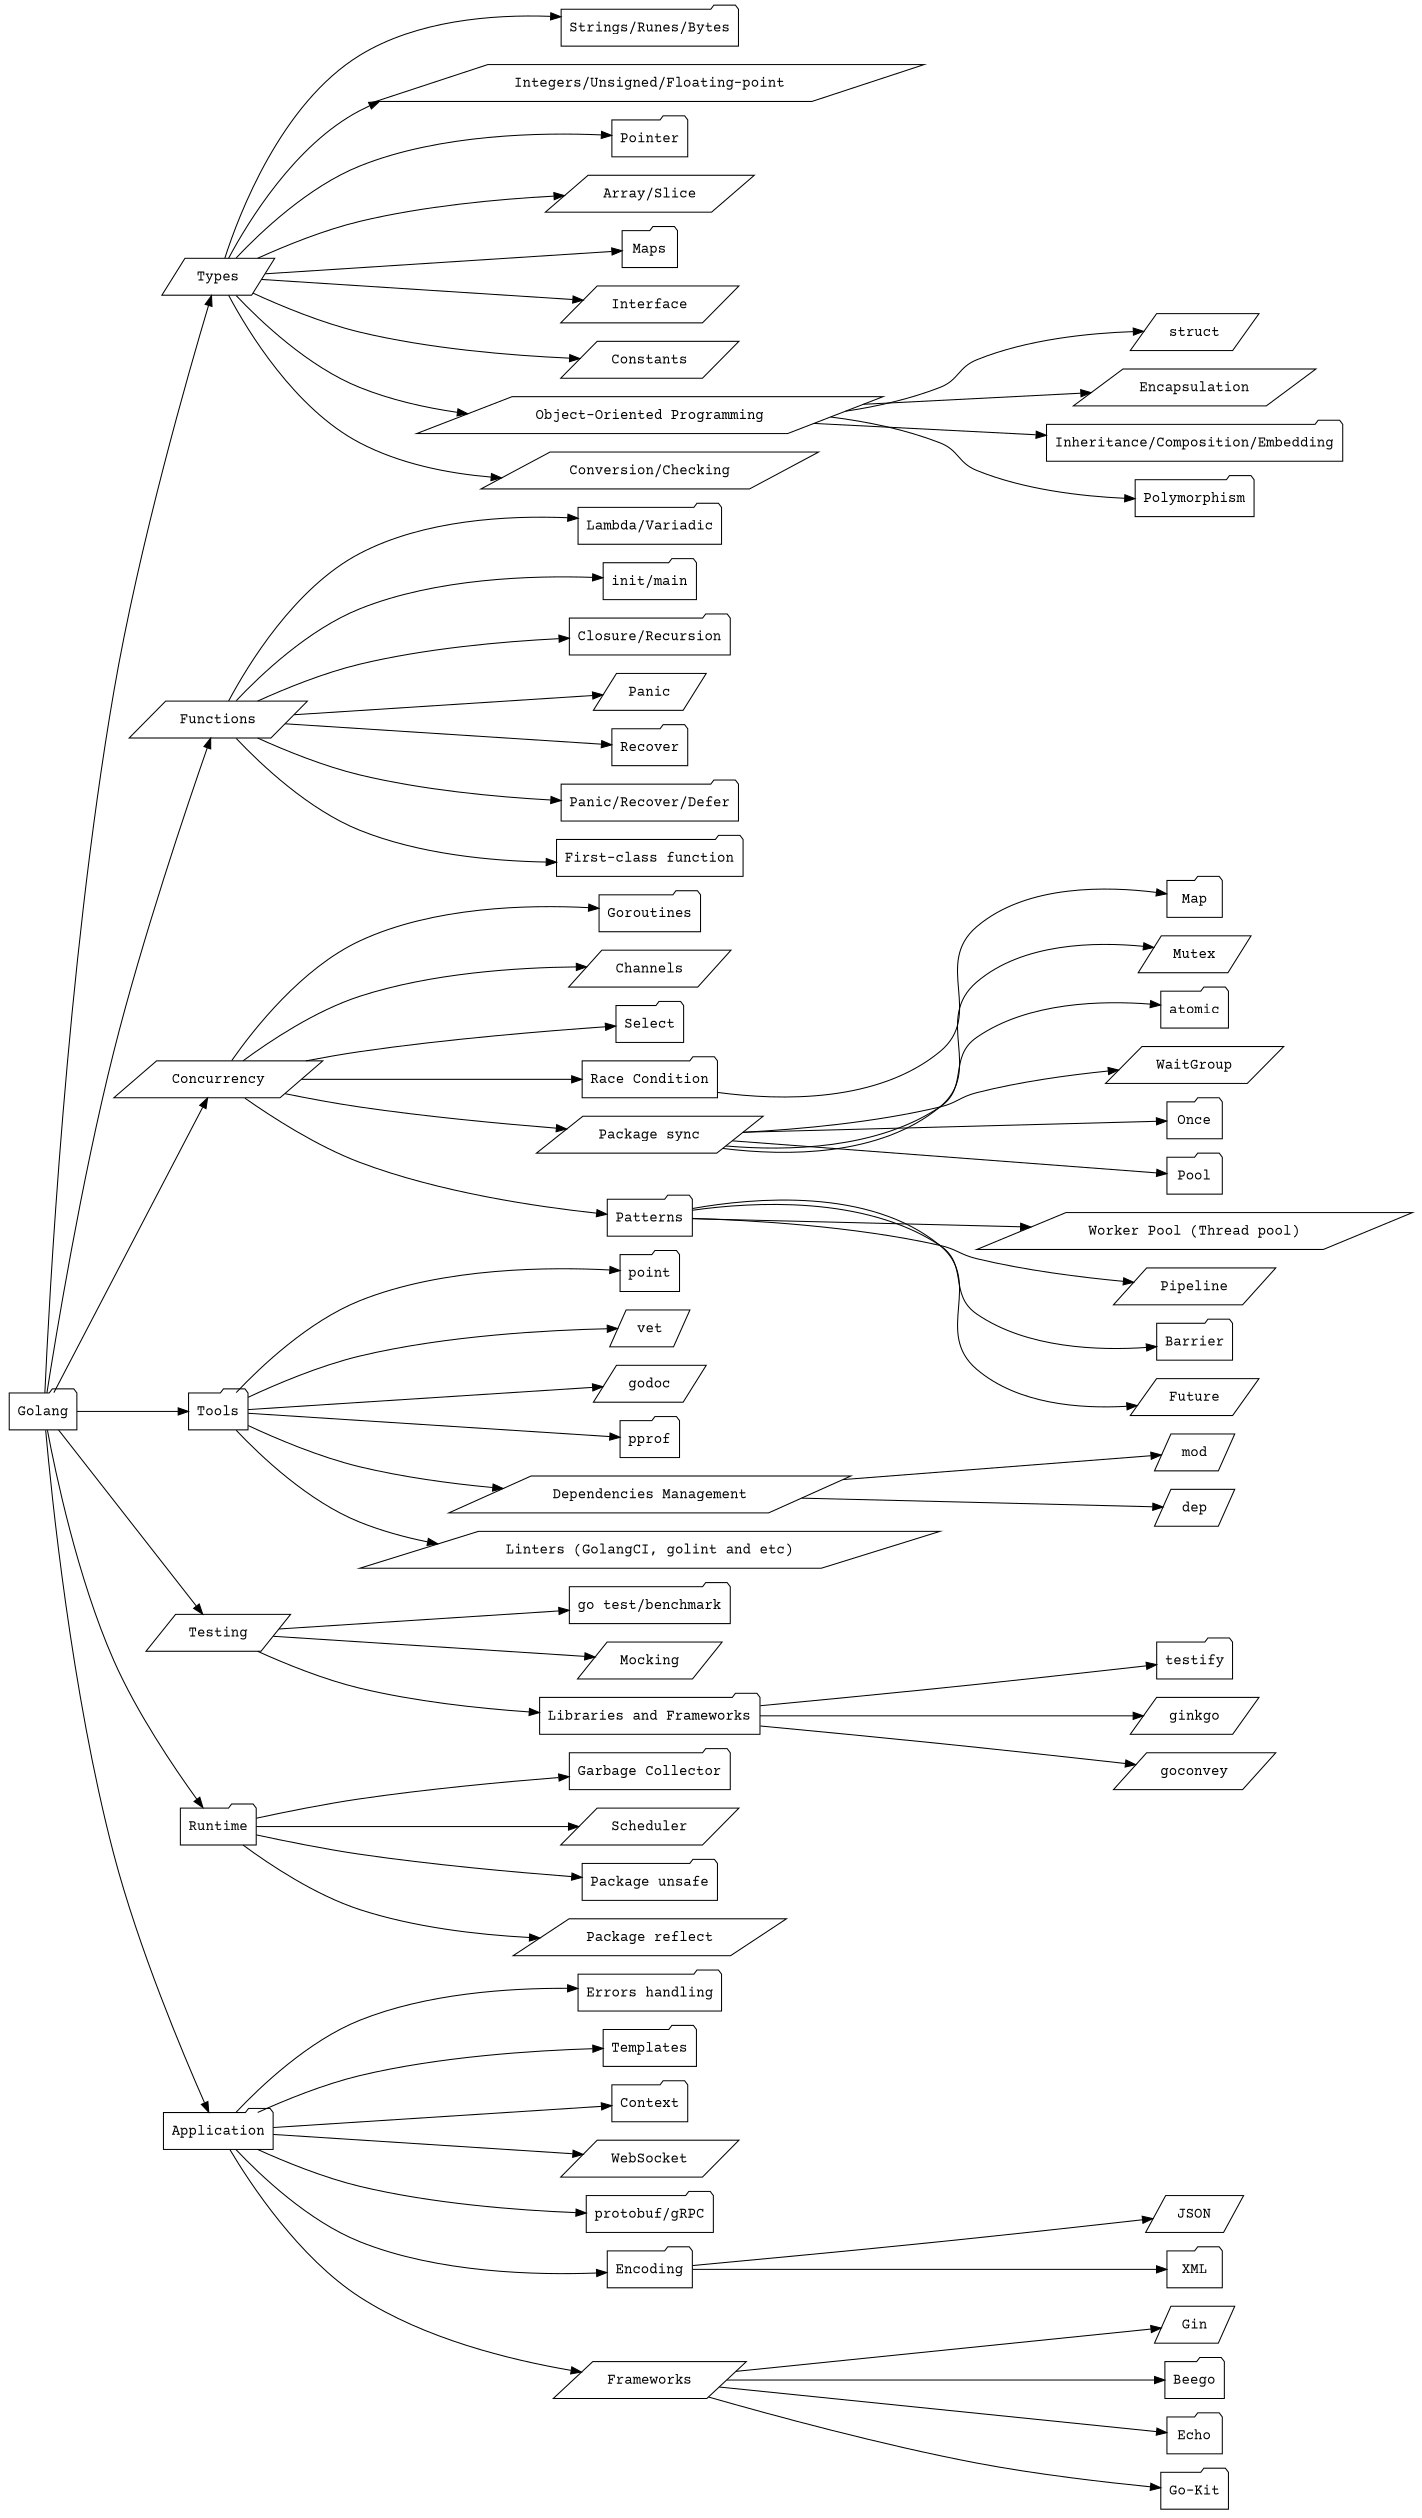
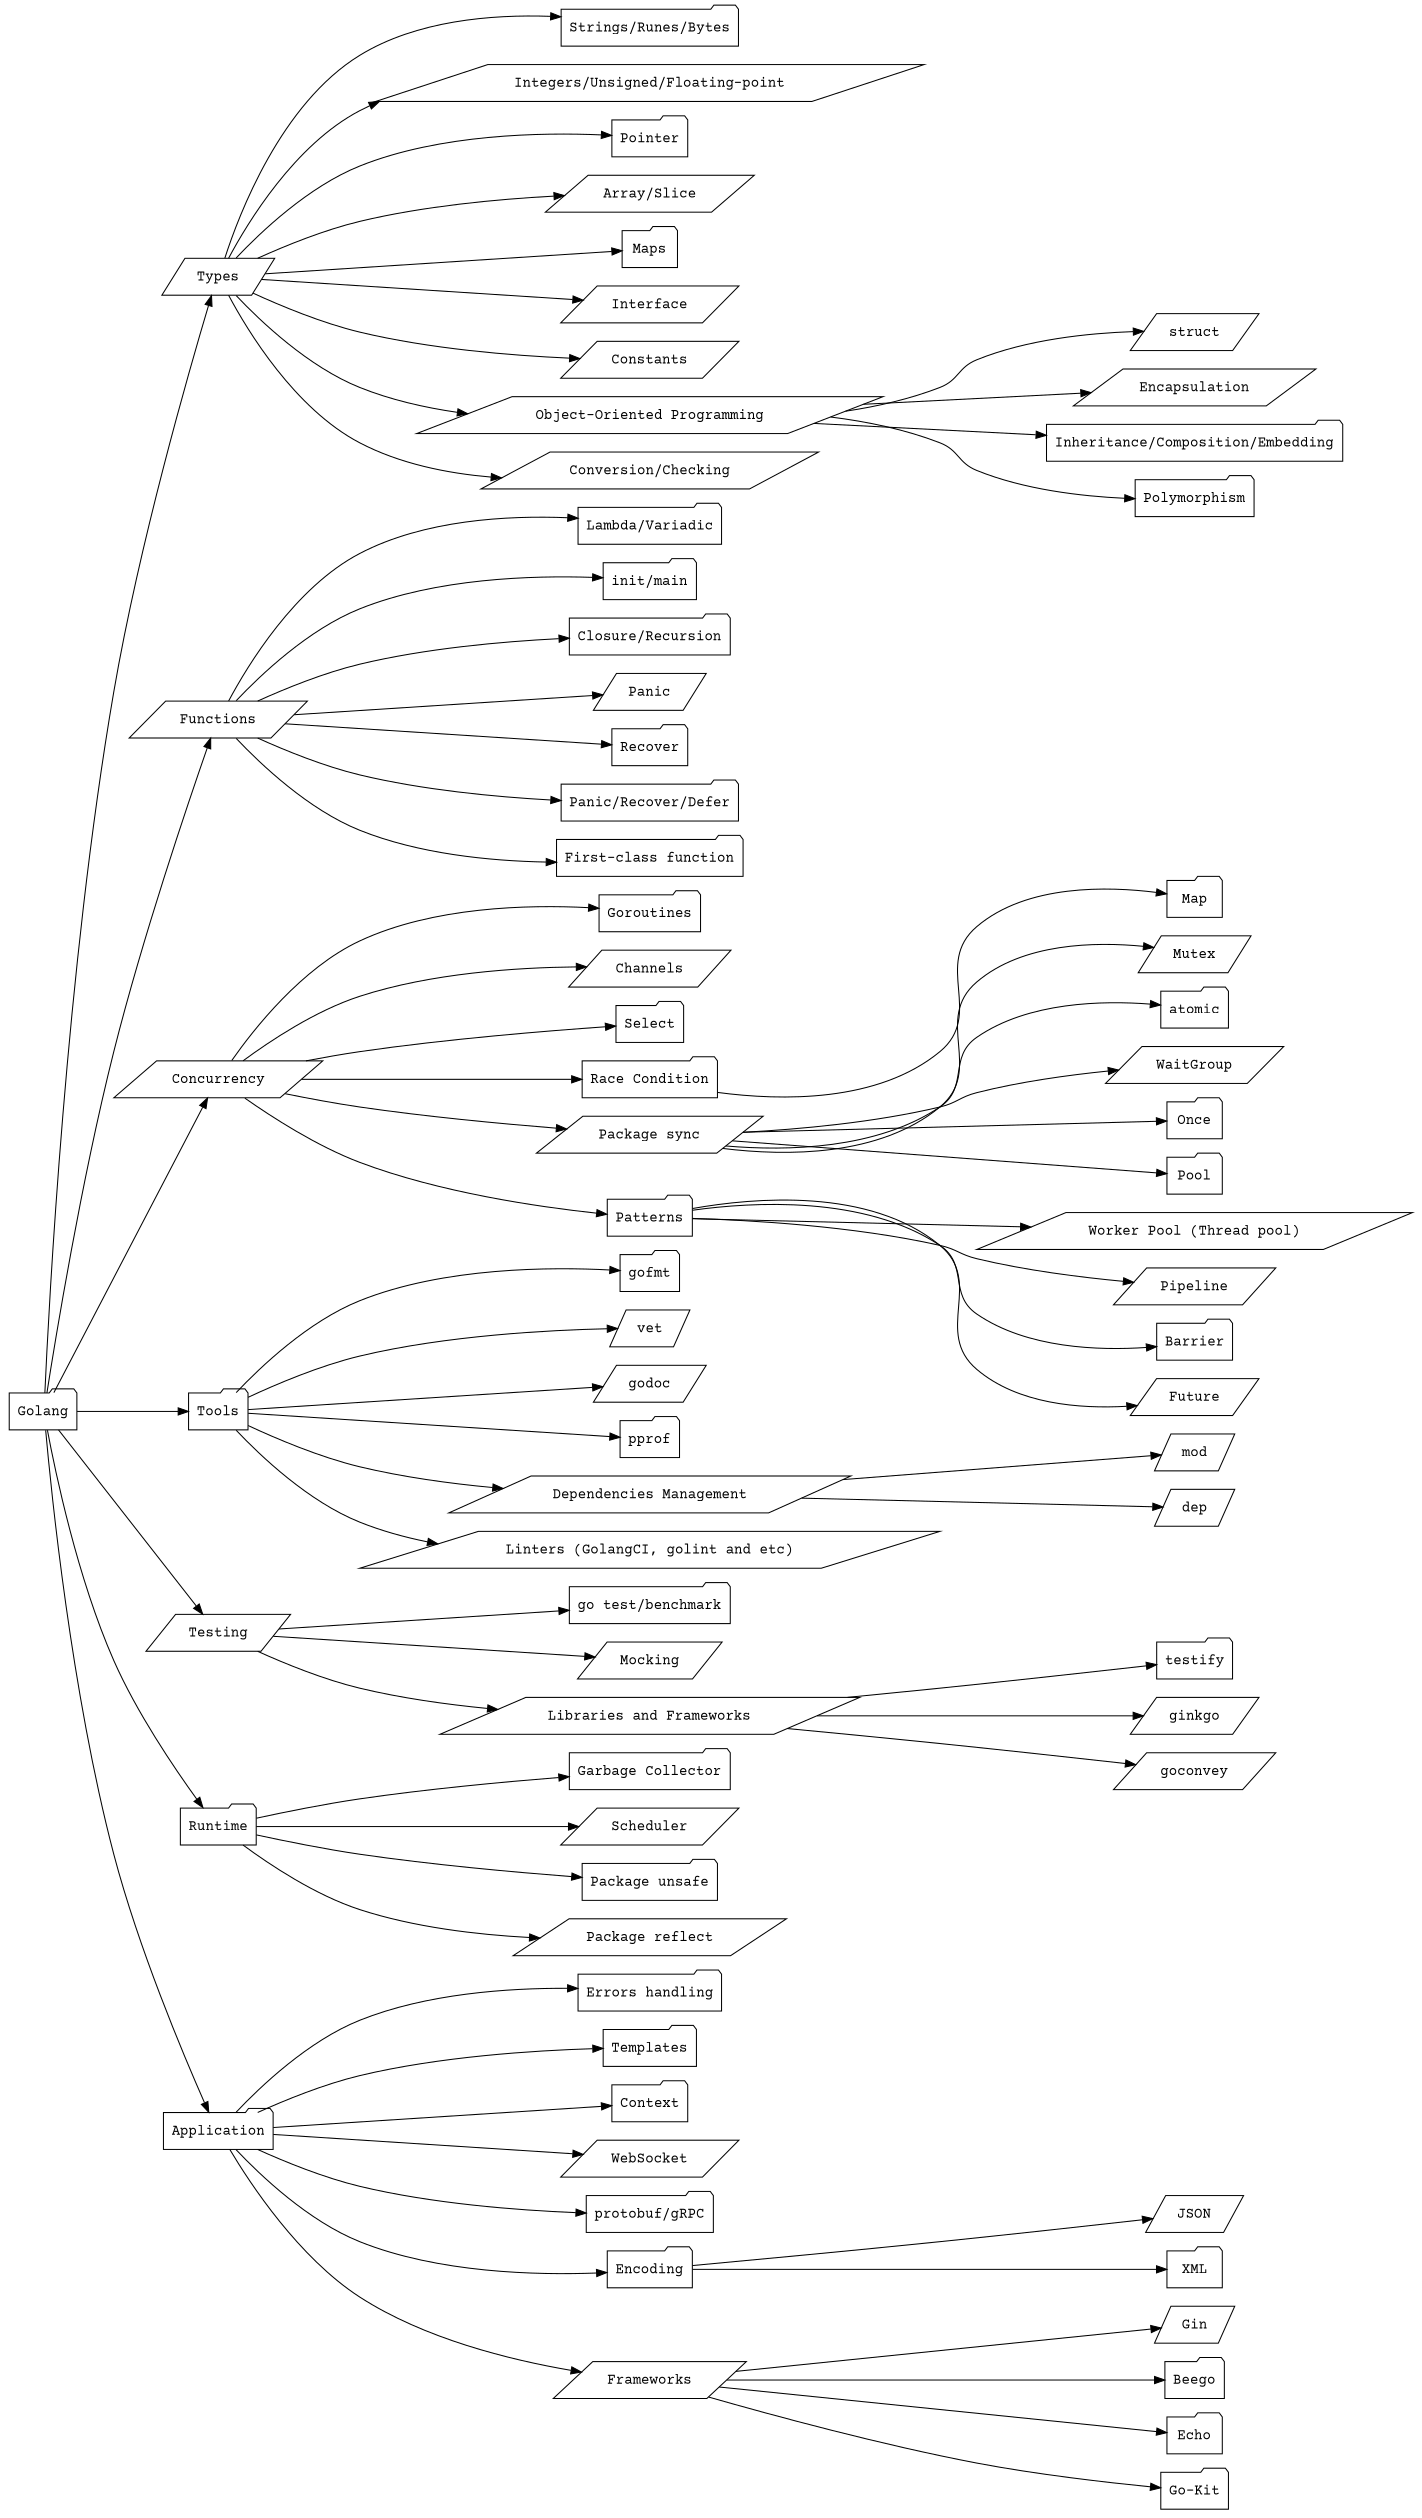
node "point": label "point" -> "gofmt"
node "Libraries and Frameworks": shape folder -> parallelogram
